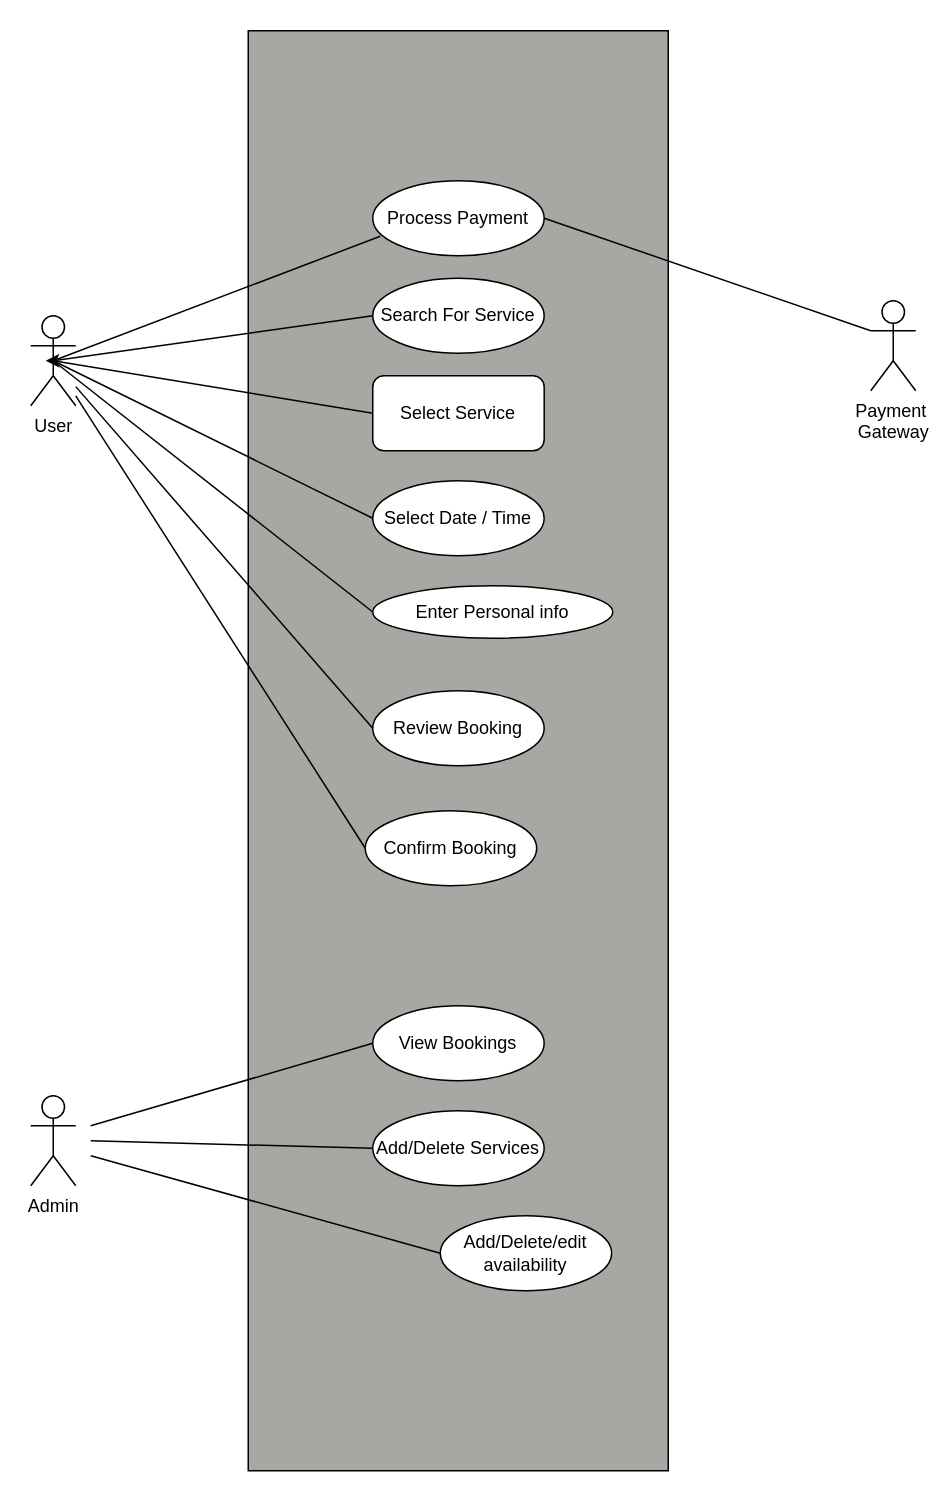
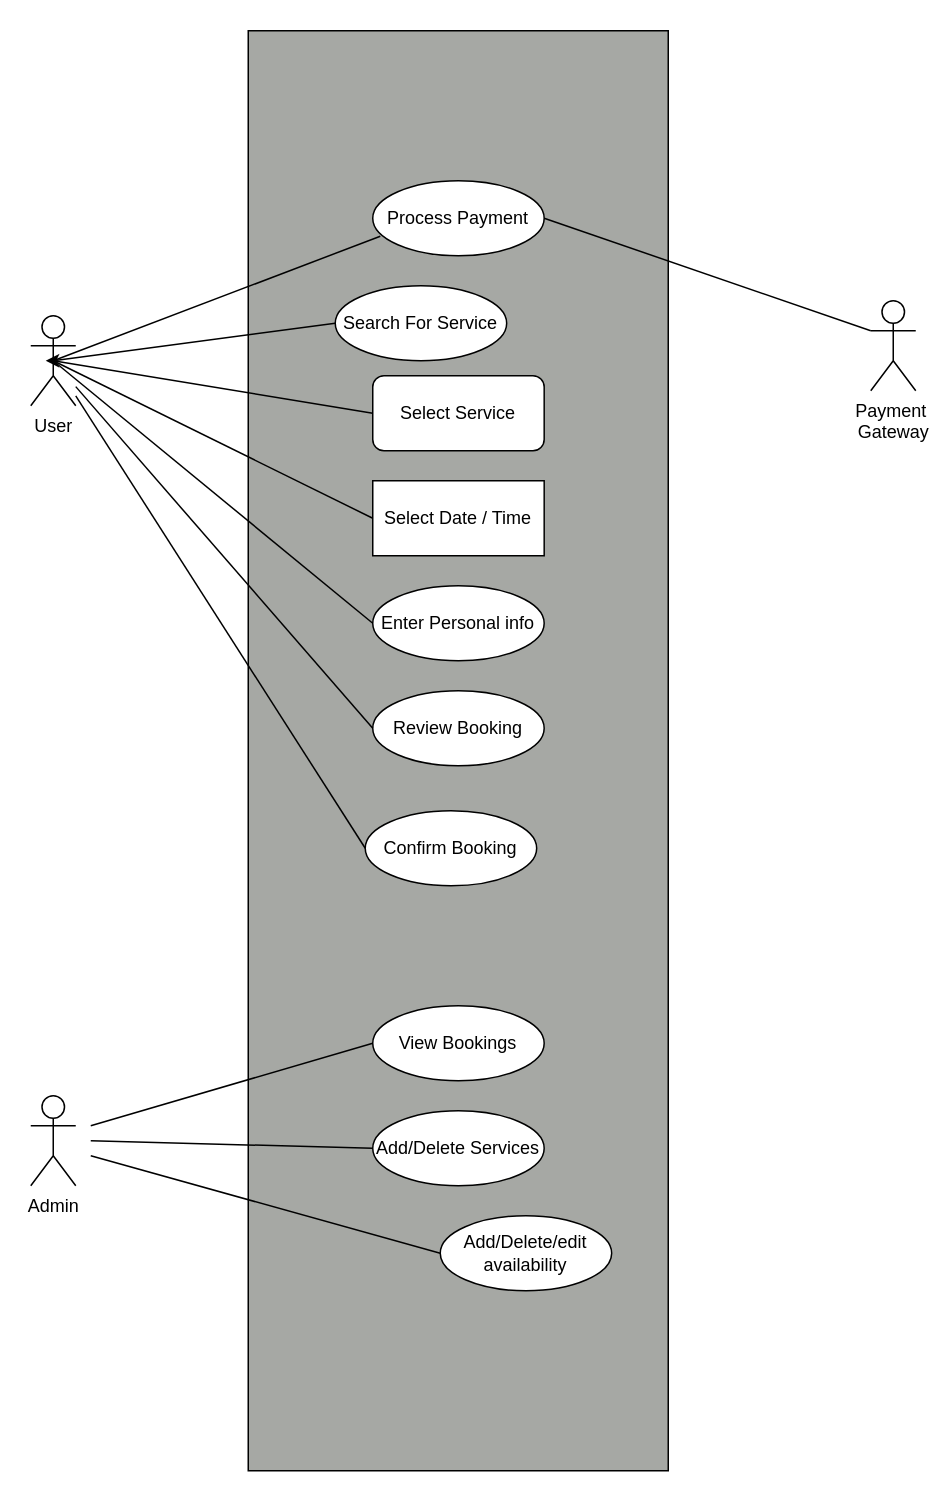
node "Search For Service": moved (458, 316) -> (421, 323)
node "Select Date / Time": shape ellipse -> rectangle
node "Enter Personal info": size 240x53 -> 171x75
